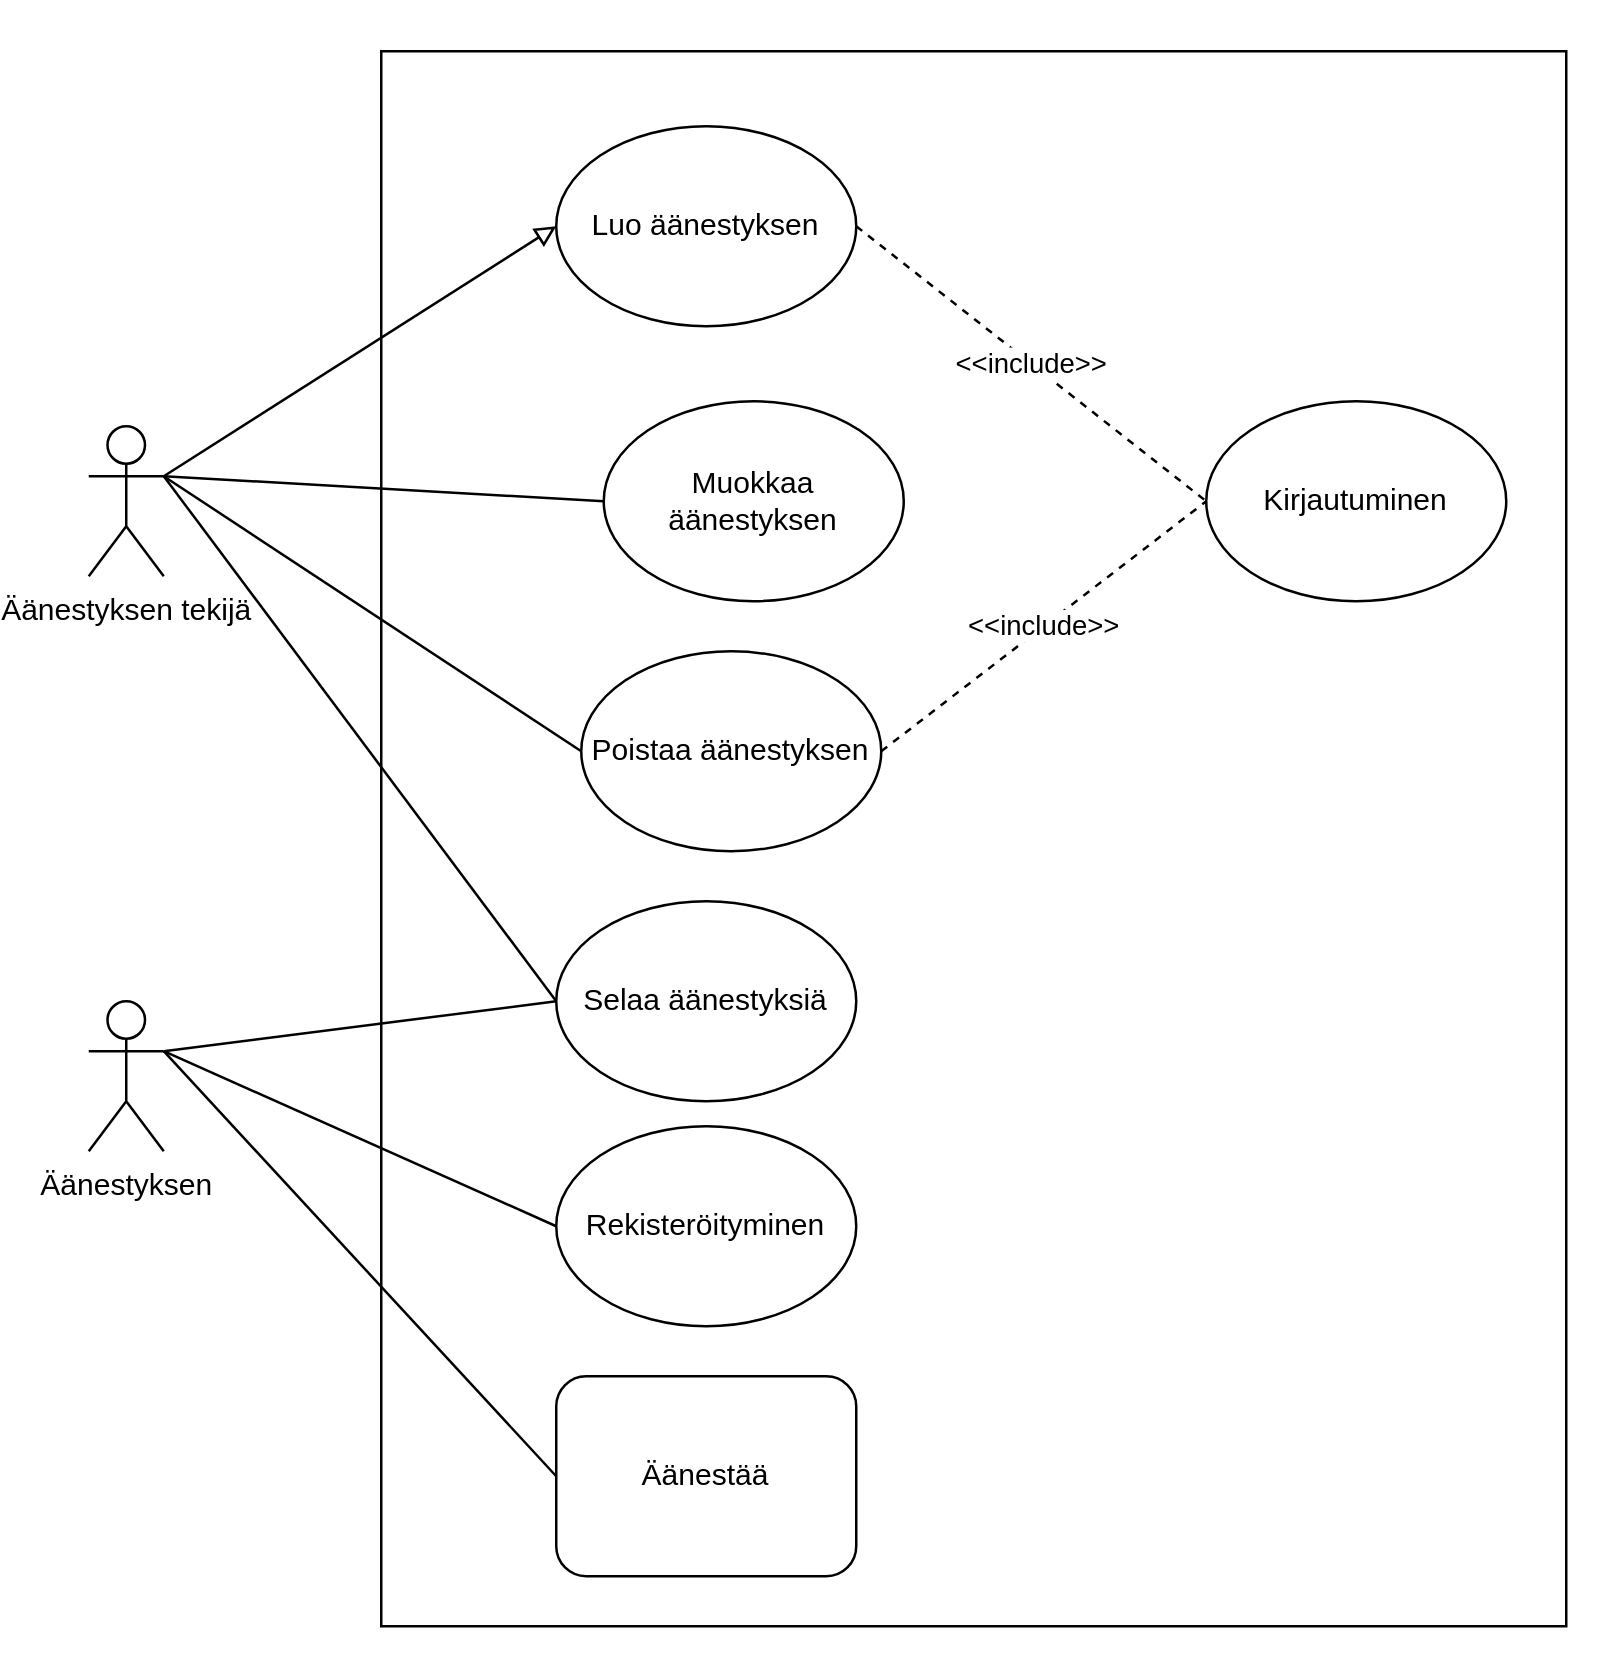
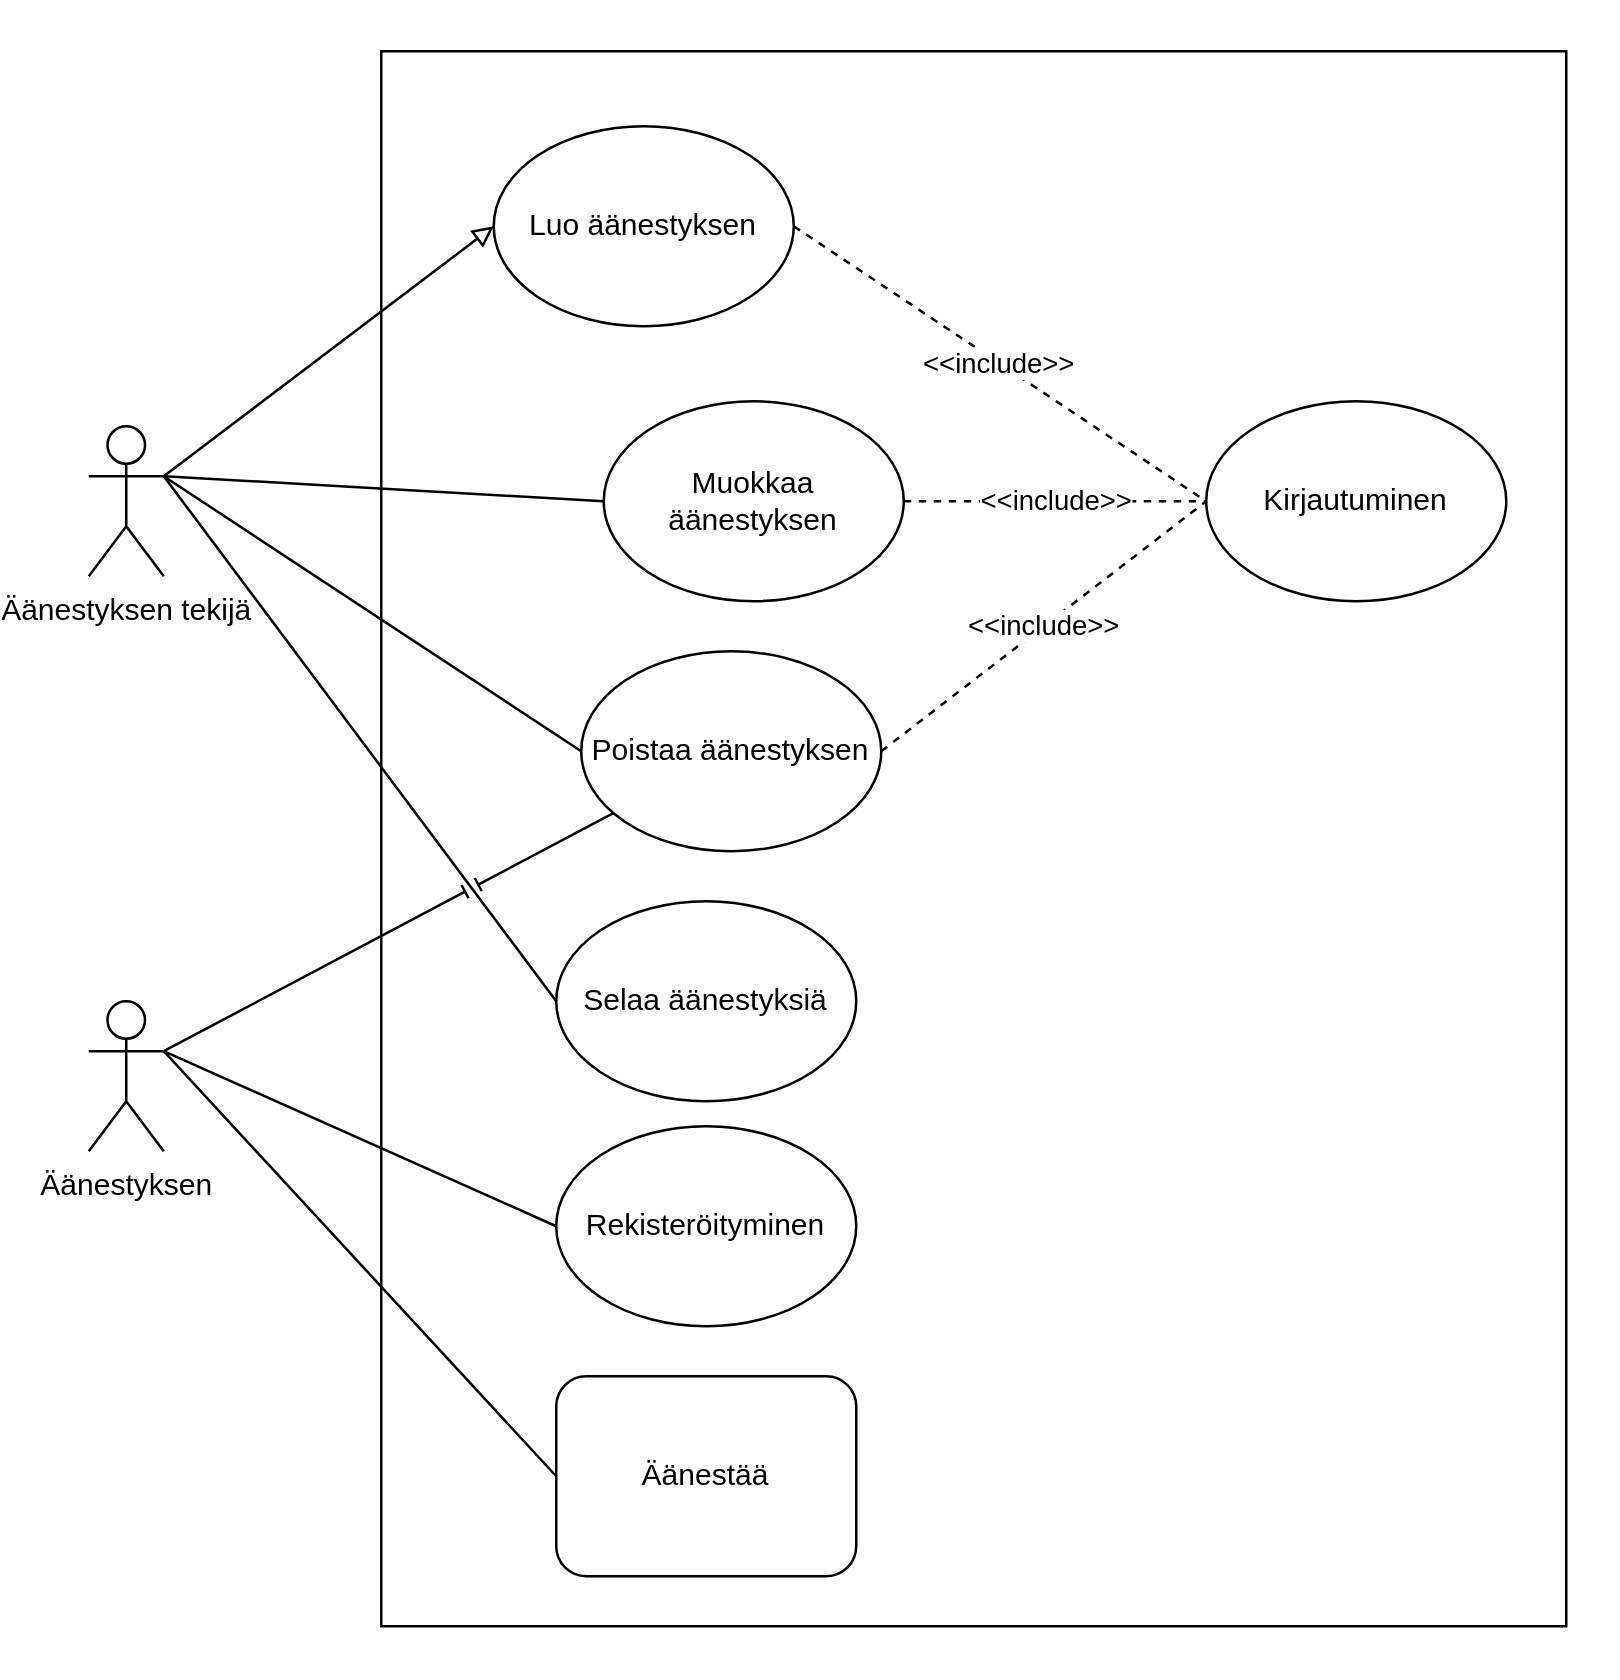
node "Luo äänestyksen": moved (706, 226) -> (644, 226)
edge "Muokkaa äänestyksen" -- "Kirjautuminen": added, label "<<include>>"
edge "Selaa äänestyksiä" -- "Äänestyksen": now "Poistaa äänestyksen" -- "Äänestyksen"
